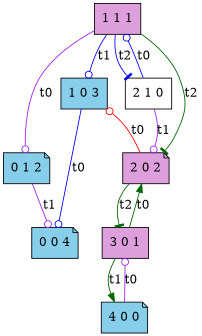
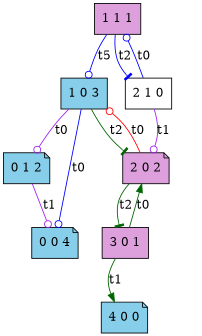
edge "1 1 1" -> "1 0 3": label "t1" -> "t5"
edge "1 1 1" -> "0 1 2": now "1 0 3" -> "0 1 2"
edge "1 1 1" -> "2 0 2": now "1 0 3" -> "2 0 2"
edge "4 0 0" -> "3 0 1": removed, label "t0"
